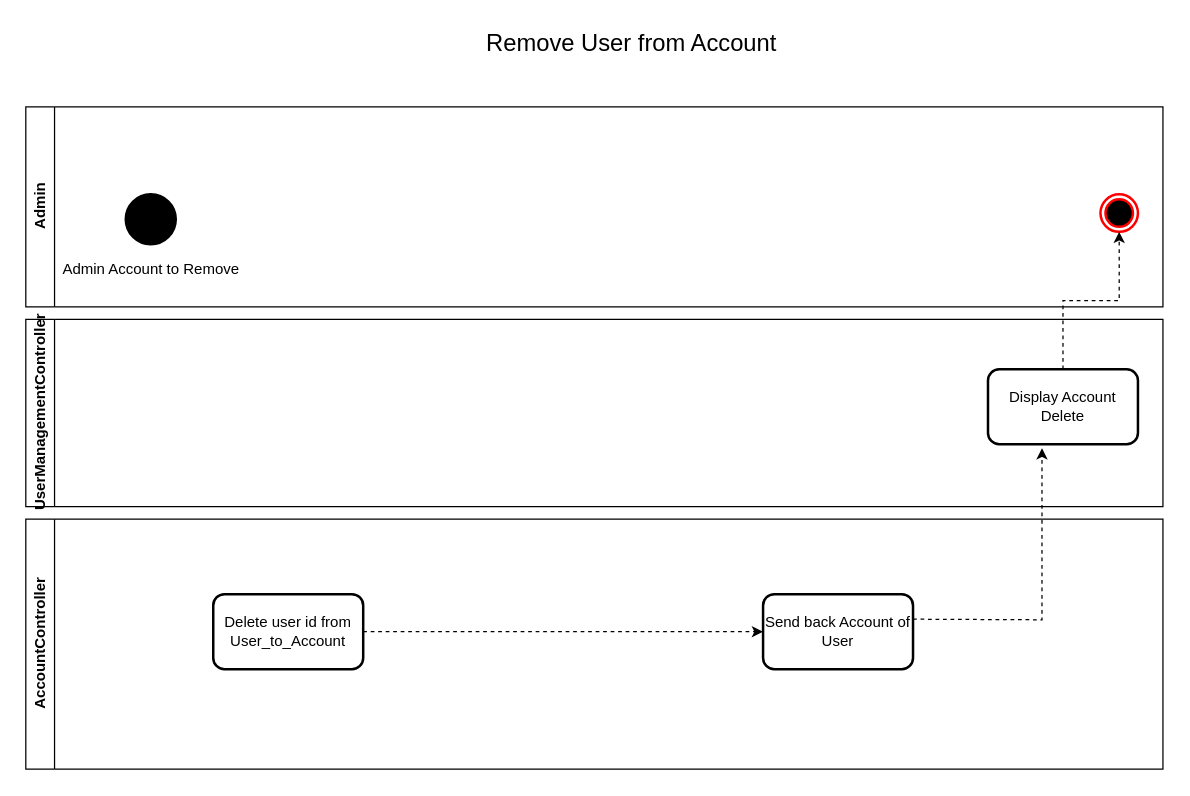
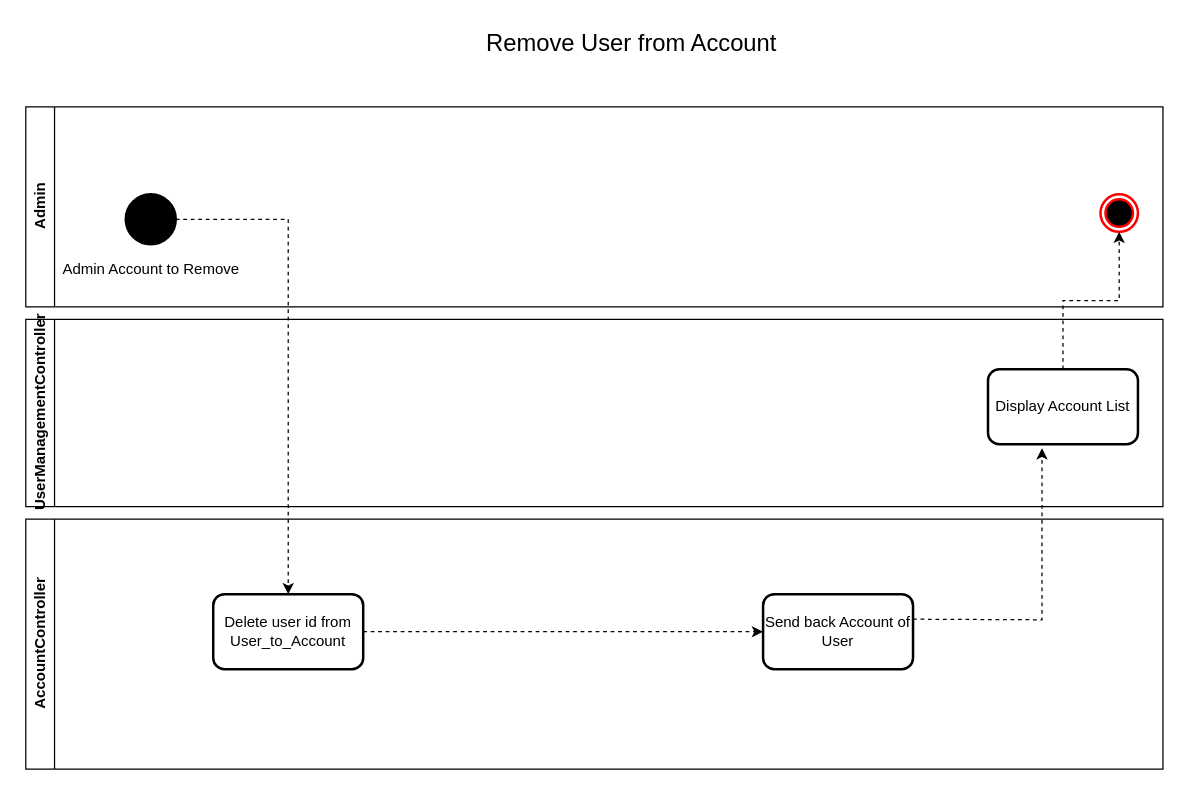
edge "Admin Account to Remove" -> "Delete user id from User_to_Account": added
node "Display Account Delete": label "Display Account Delete" -> "Display Account List"
